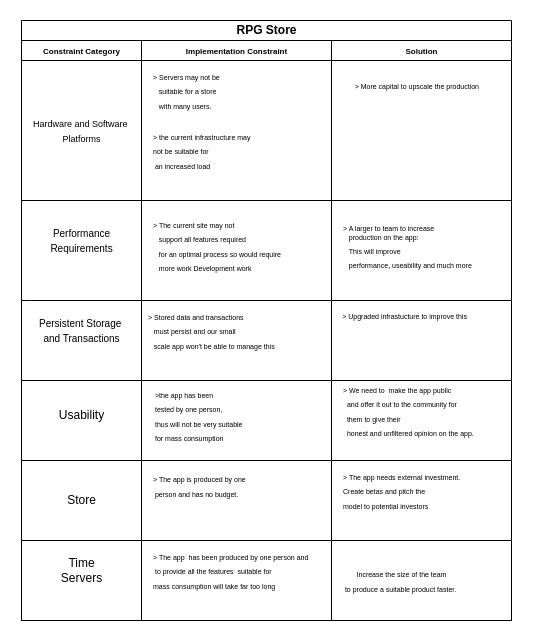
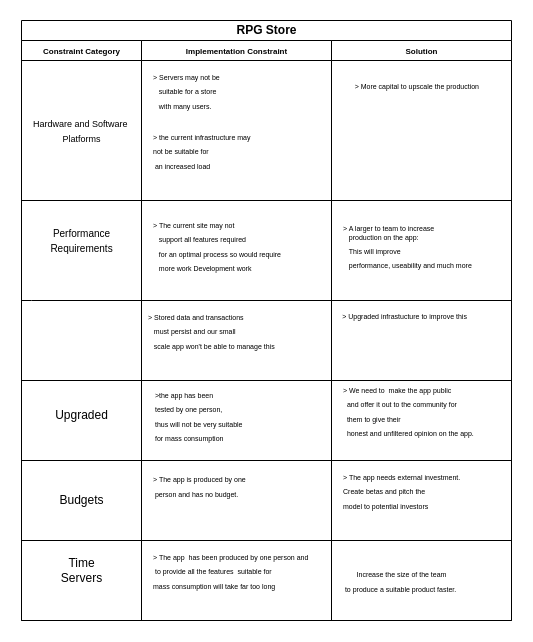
node "Persistent Storage and Transactions": removed
node "Usability": label "Usability" -> "Upgraded"
node "Store": label "Store" -> "Budgets"
